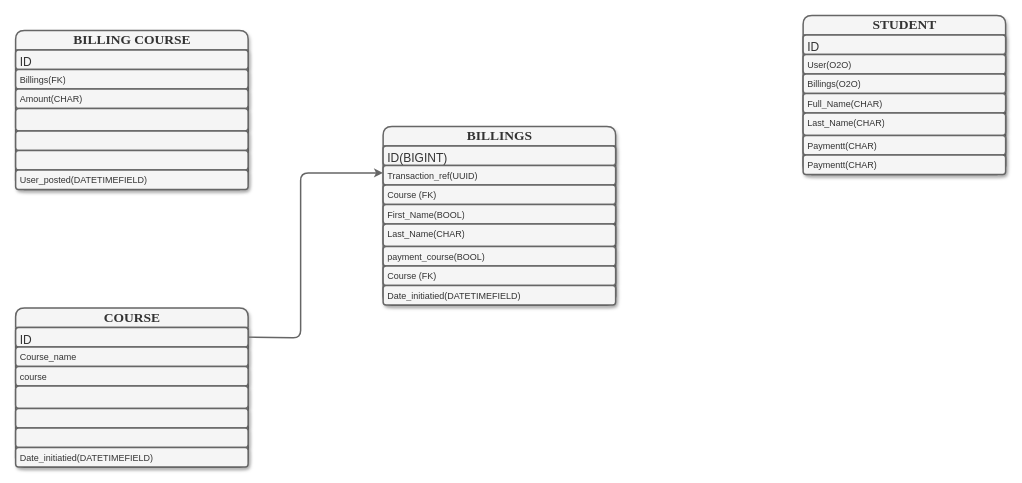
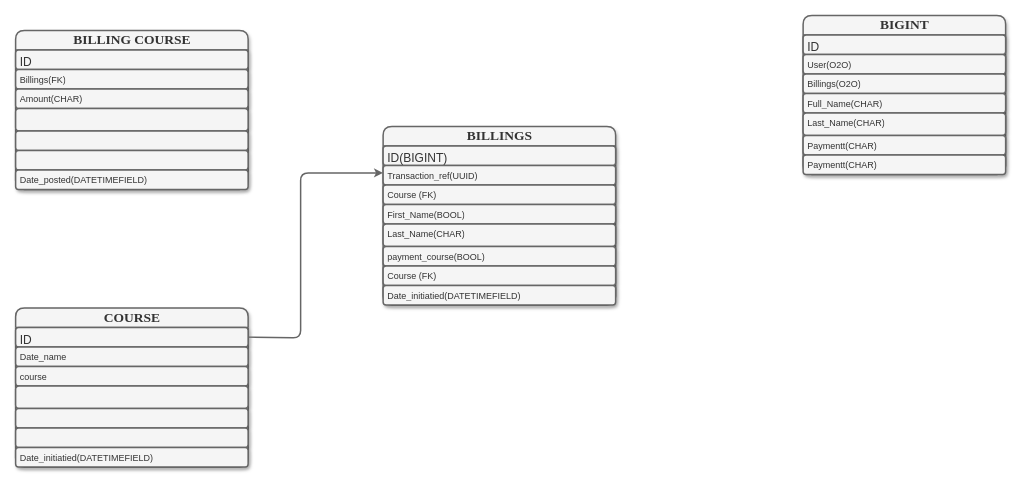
node "STUDENT": label "STUDENT" -> "BIGINT"
node "User_posted(DATETIMEFIELD)": label "User_posted(DATETIMEFIELD)" -> "Date_posted(DATETIMEFIELD)"
node "Course_name": label "Course_name" -> "Date_name"
